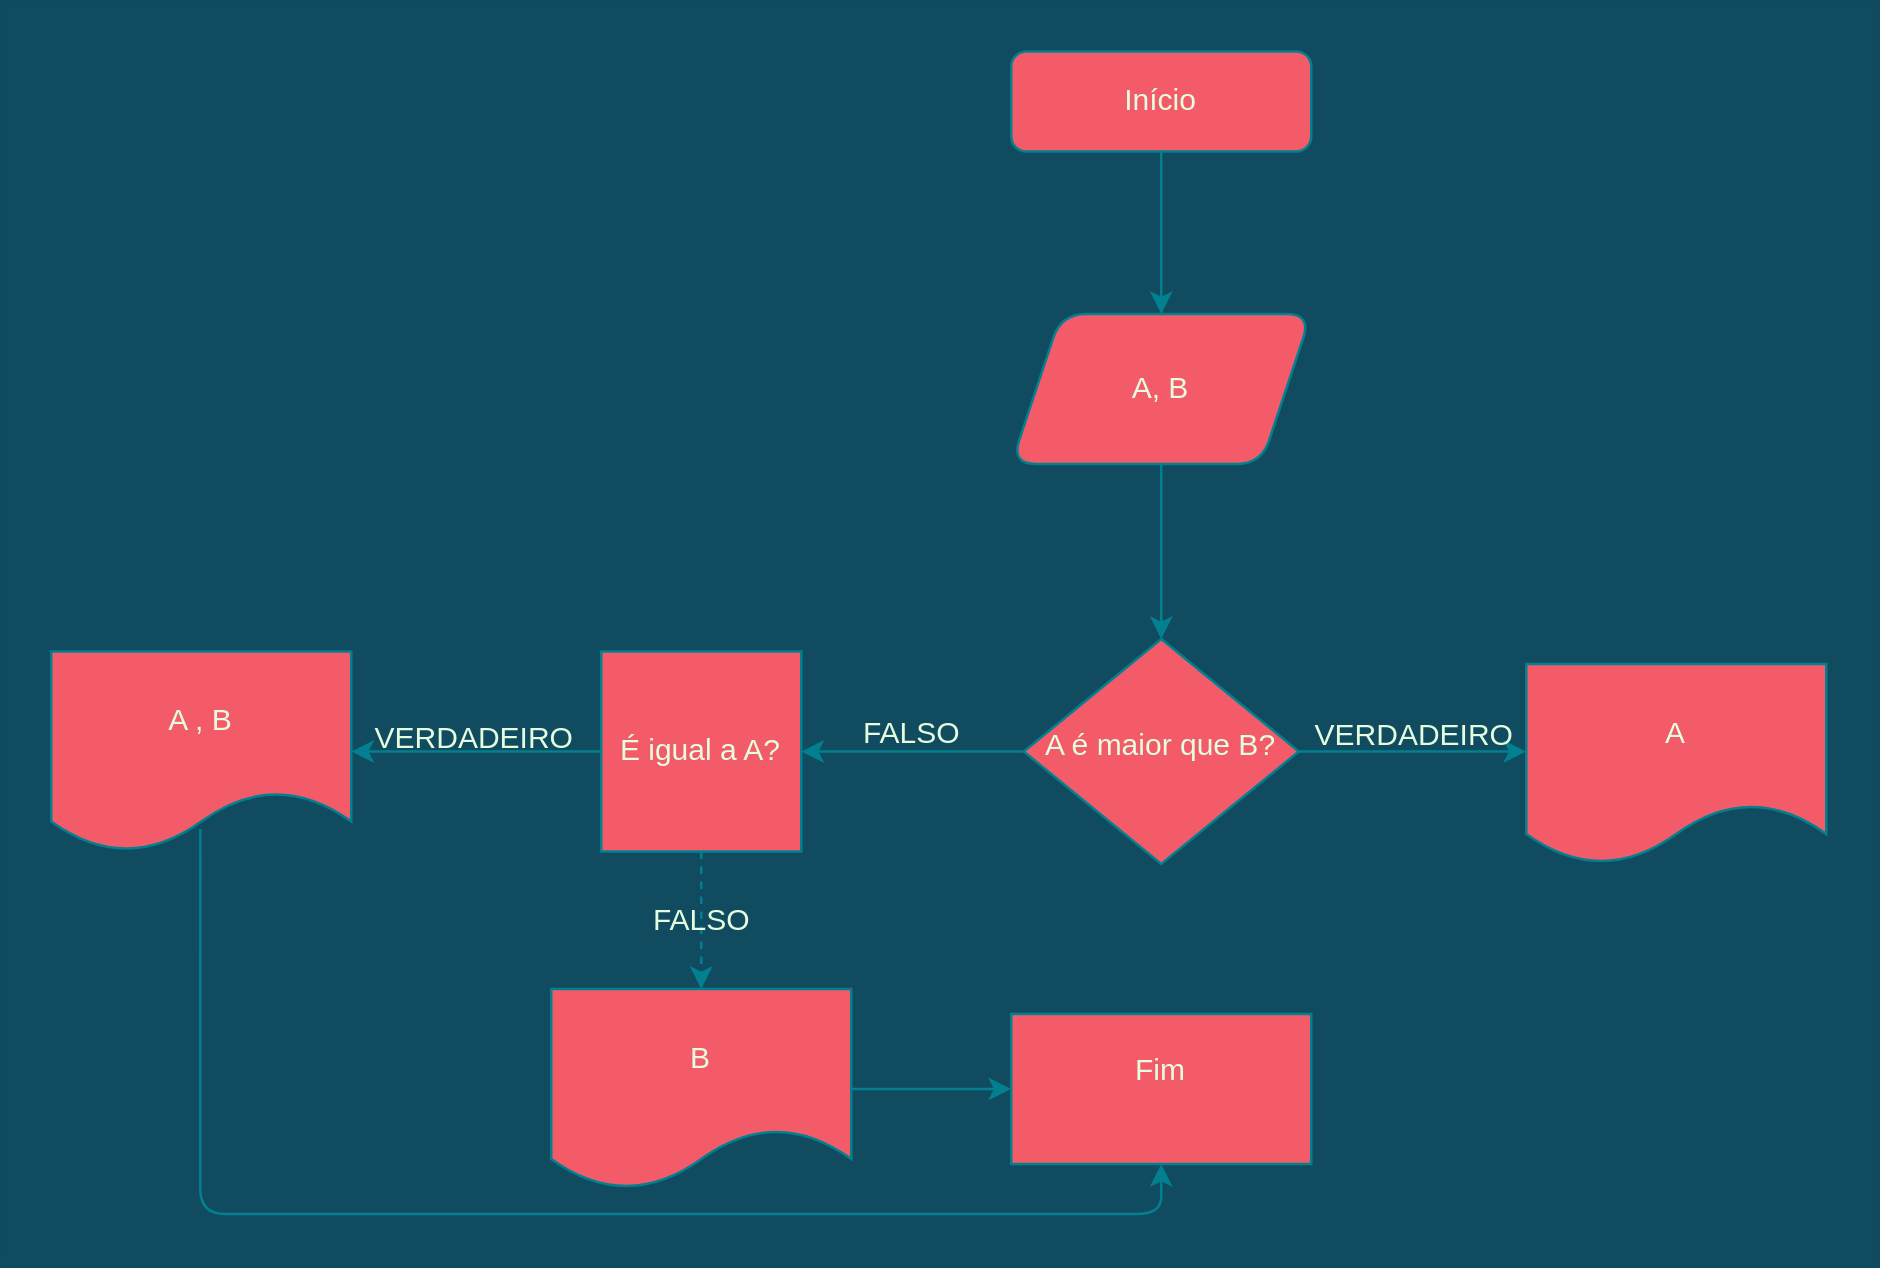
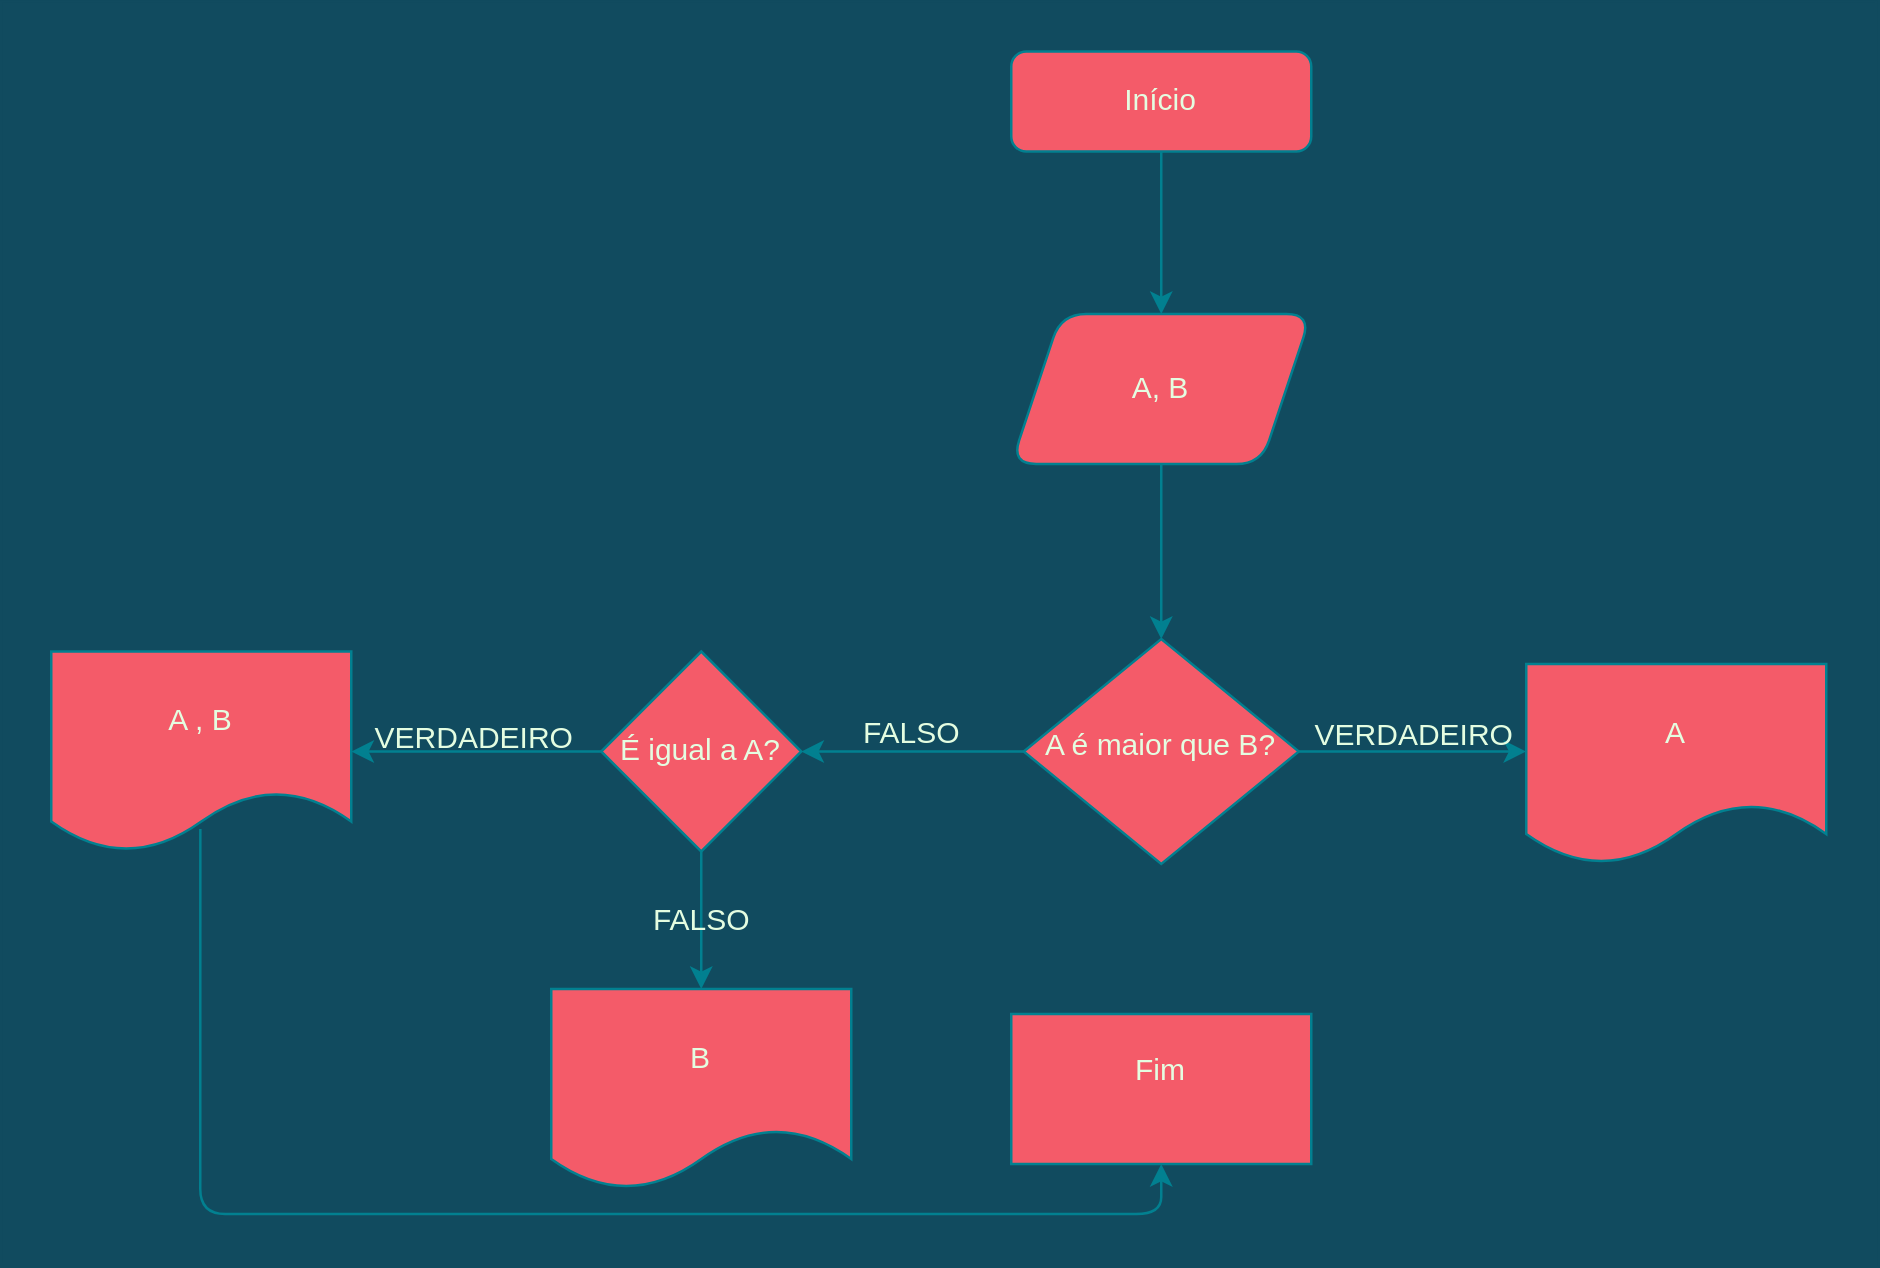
node "É igual a A?": shape rectangle -> diamond
edge "É igual a A?" -> "B": style dashed -> solid
edge "B" -> "Fim": removed
